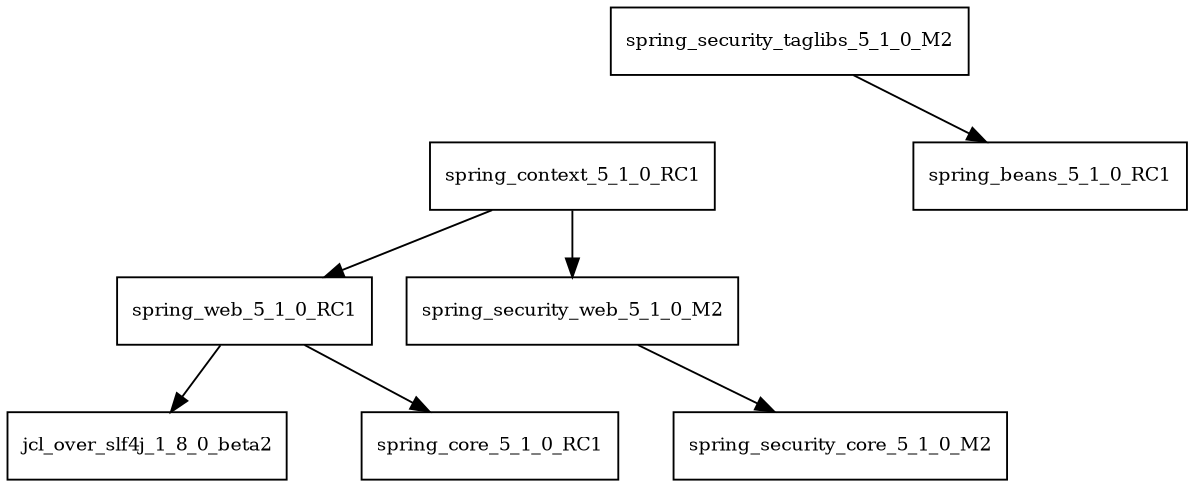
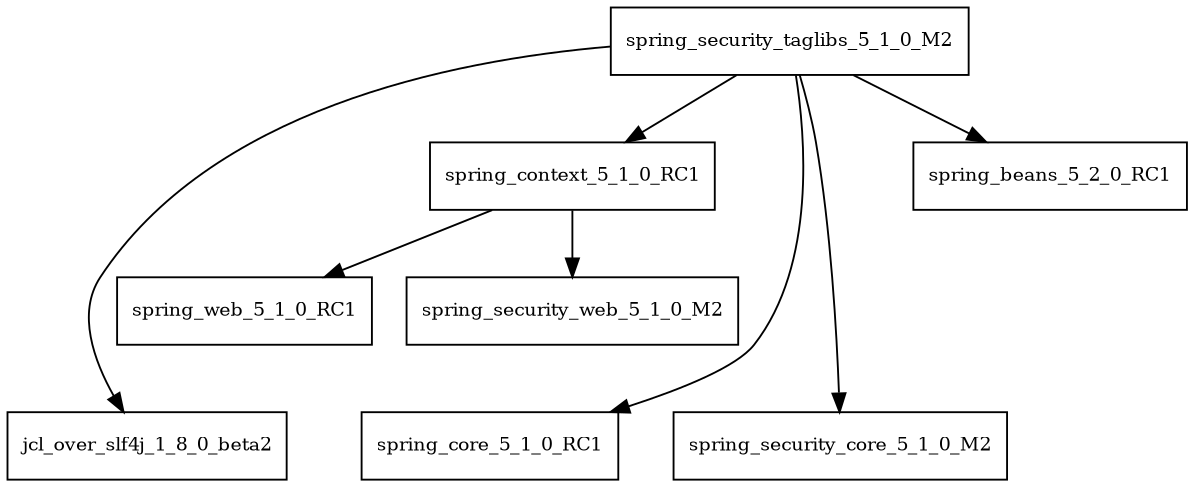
edge "spring_security_taglibs_5_1_0_M2" -> "spring_context_5_1_0_RC1": added
node "spring_beans_5_1_0_RC1": label "spring_beans_5_1_0_RC1" -> "spring_beans_5_2_0_RC1"
edge "spring_web_5_1_0_RC1" -> "jcl_over_slf4j_1_8_0_beta2": now "spring_security_taglibs_5_1_0_M2" -> "jcl_over_slf4j_1_8_0_beta2"
edge "spring_web_5_1_0_RC1" -> "spring_core_5_1_0_RC1": now "spring_security_taglibs_5_1_0_M2" -> "spring_core_5_1_0_RC1"
edge "spring_security_web_5_1_0_M2" -> "spring_security_core_5_1_0_M2": now "spring_security_taglibs_5_1_0_M2" -> "spring_security_core_5_1_0_M2"
